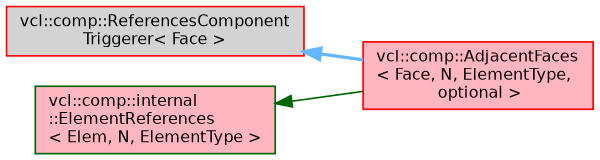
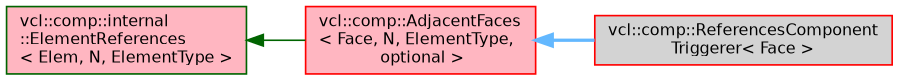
edge "vcl::comp::AdjacentFaces < Face, N, ElementType, optional >" -> "vcl::comp::ReferencesComponent Triggerer< Face >": reversed
